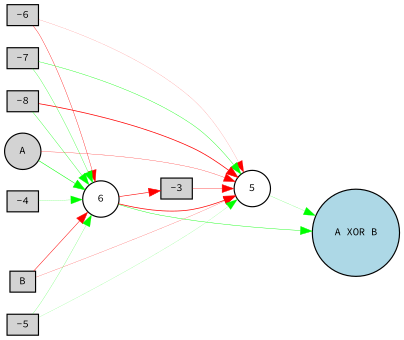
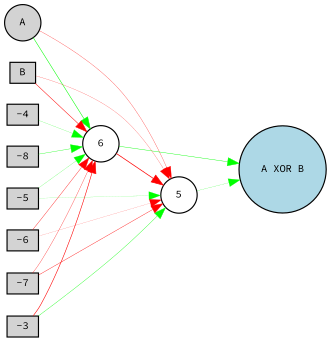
edge "-7" -> "5": color green -> red
edge "-7" -> "6": color green -> red
edge "-8" -> "5": removed
edge "-3" -> "5": color red -> green
edge "6" -> "-3": reversed
